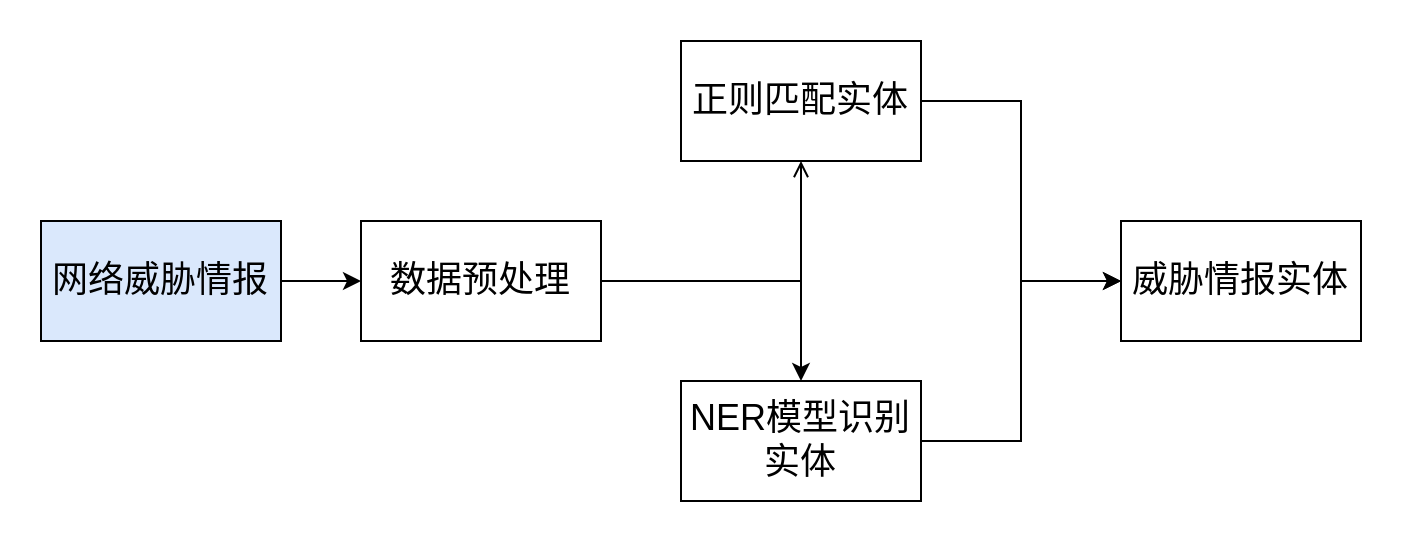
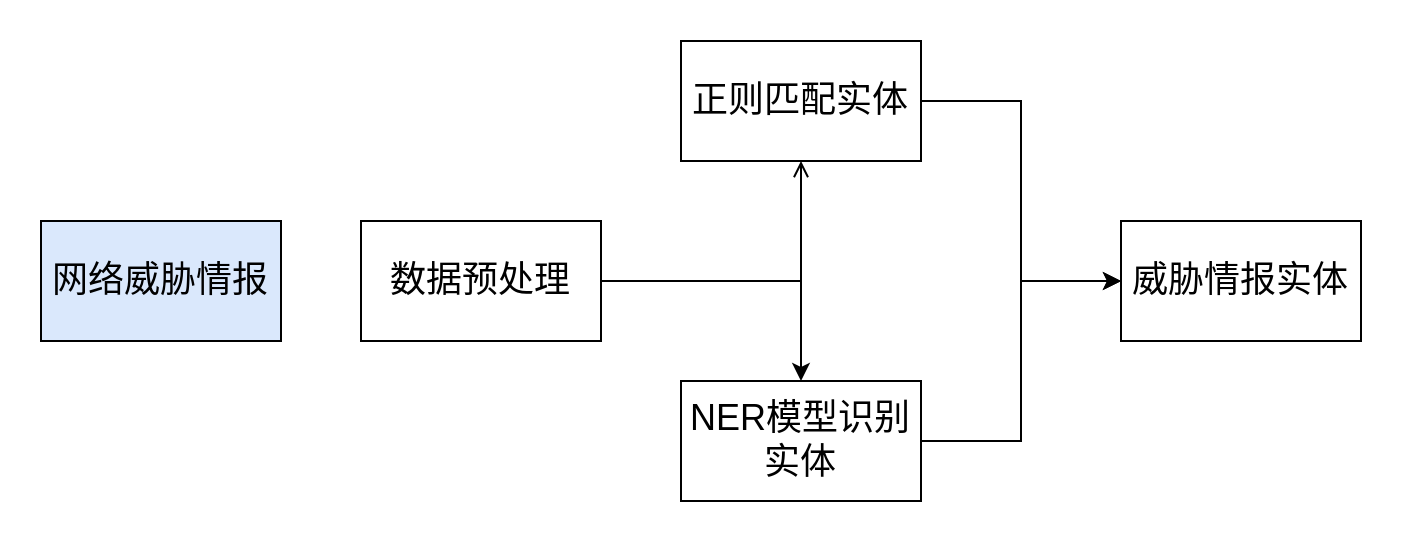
edge "网络威胁情报" -> "数据预处理": removed
